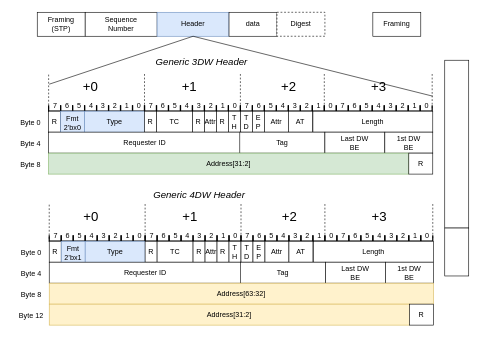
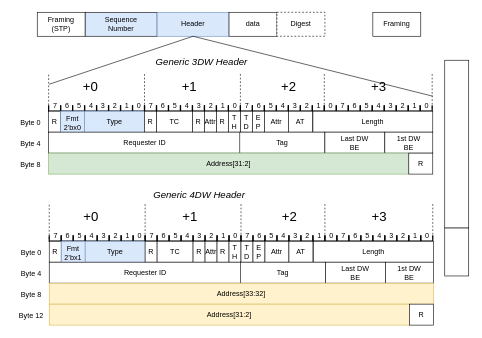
node "Sequence Number": fillcolor #ffffff -> #dae8fc
node "Address[63:32]": label "Address[63:32]" -> "Address[33:32]"
